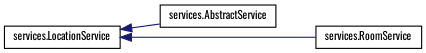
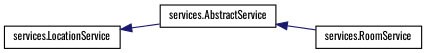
edge "services.RoomService" -> "services.LocationService": now "services.RoomService" -> "services.AbstractService"
